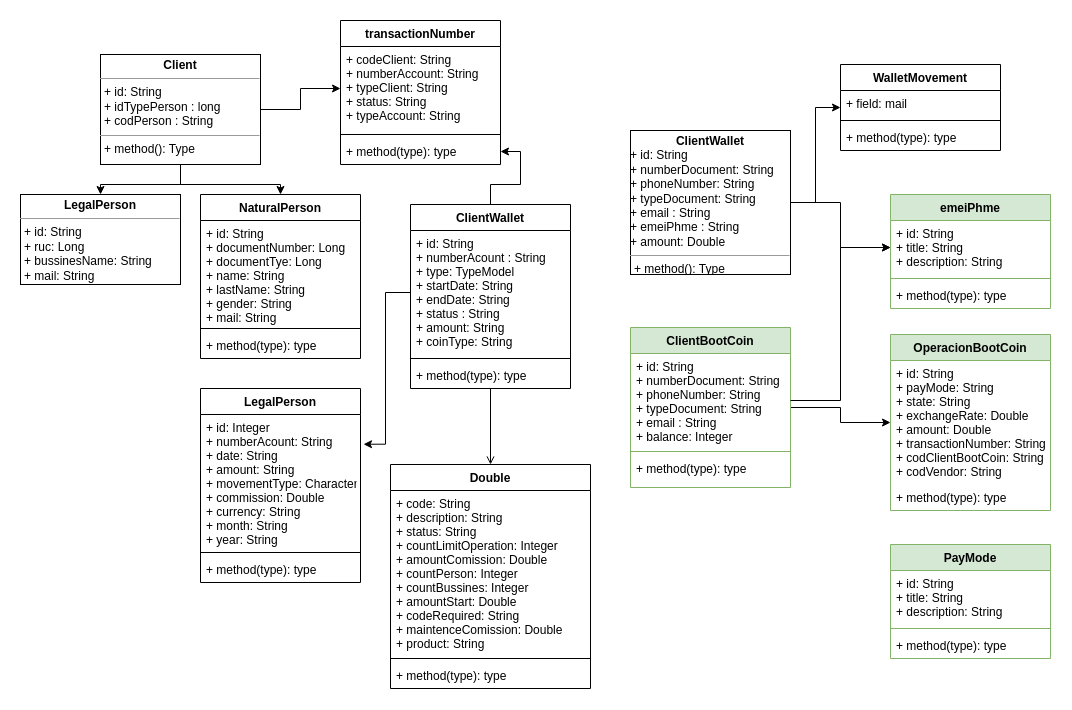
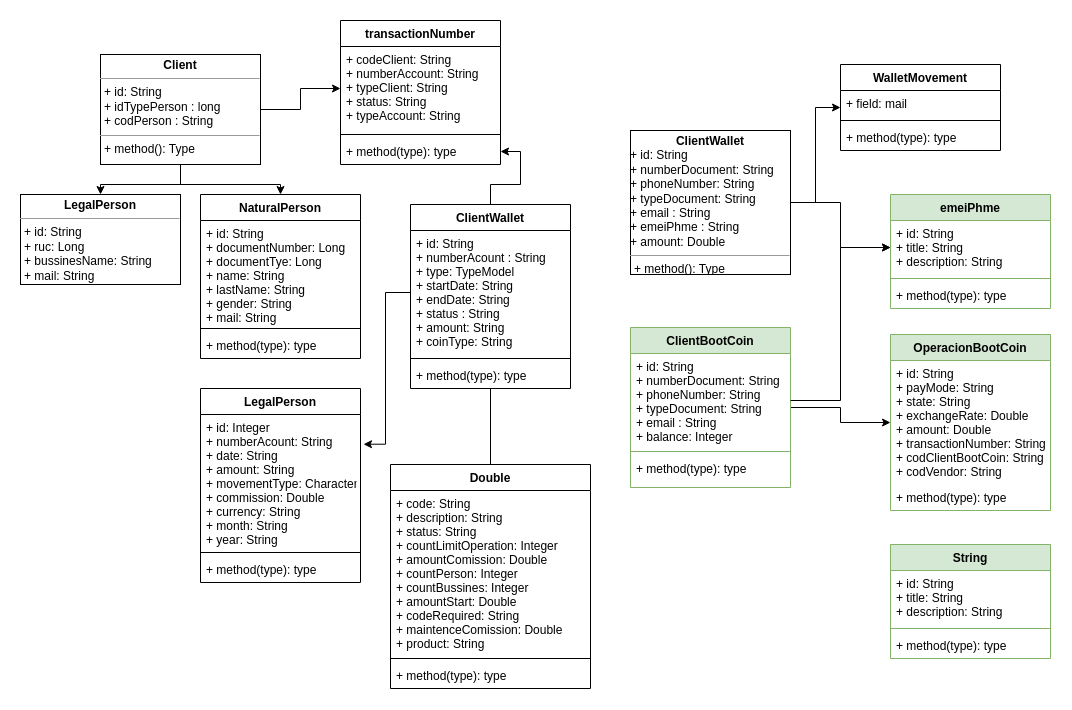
edge "ClientWallet" -> "Double": arrowhead open -> none
node "PayMode": label "PayMode" -> "String"
